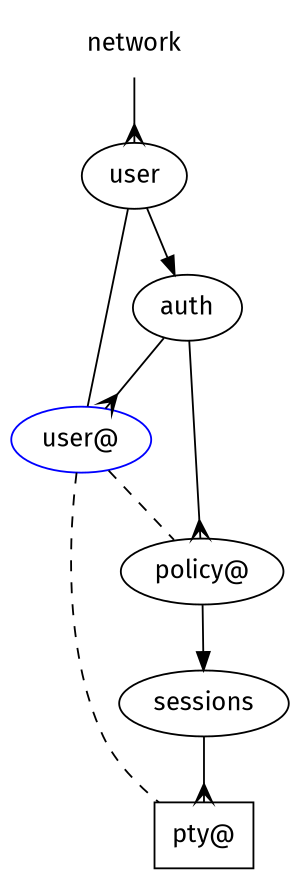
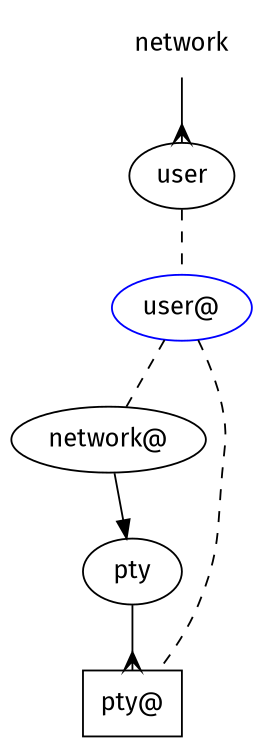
edge "user" -- "user@": style solid -> dashed
node "auth": removed
node "policy@": label "policy@" -> "network@"
node "sessions": label "sessions" -> "pty"
